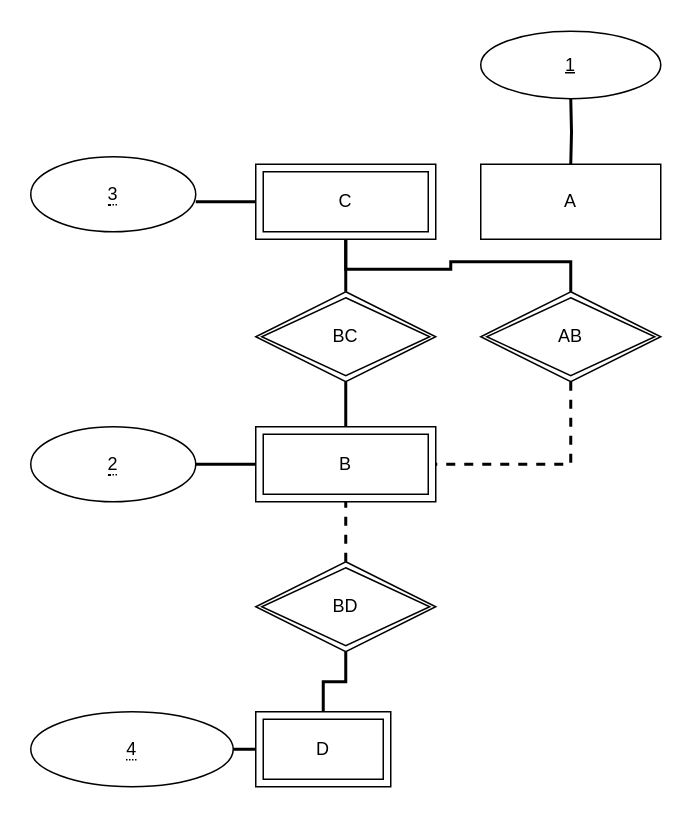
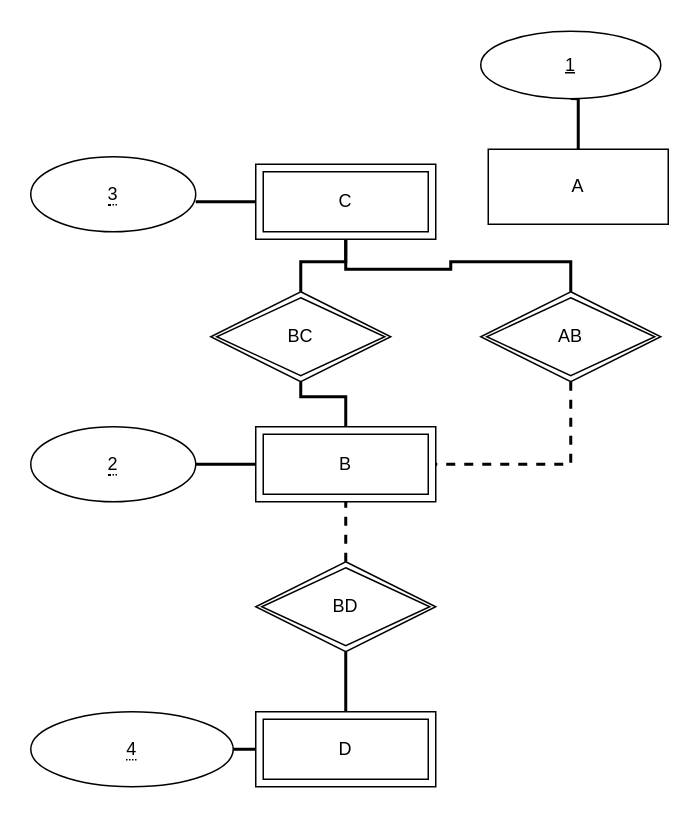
node "A": moved (571, 202) -> (578, 187)
node "BC": moved (346, 337) -> (301, 337)
node "D": size 135x75 -> 180x75
